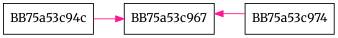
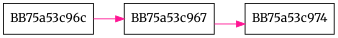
edge "BB75a53c974" -> "BB75a53c967": reversed
node "BB75a53c94c": label "BB75a53c94c" -> "BB75a53c96c"
